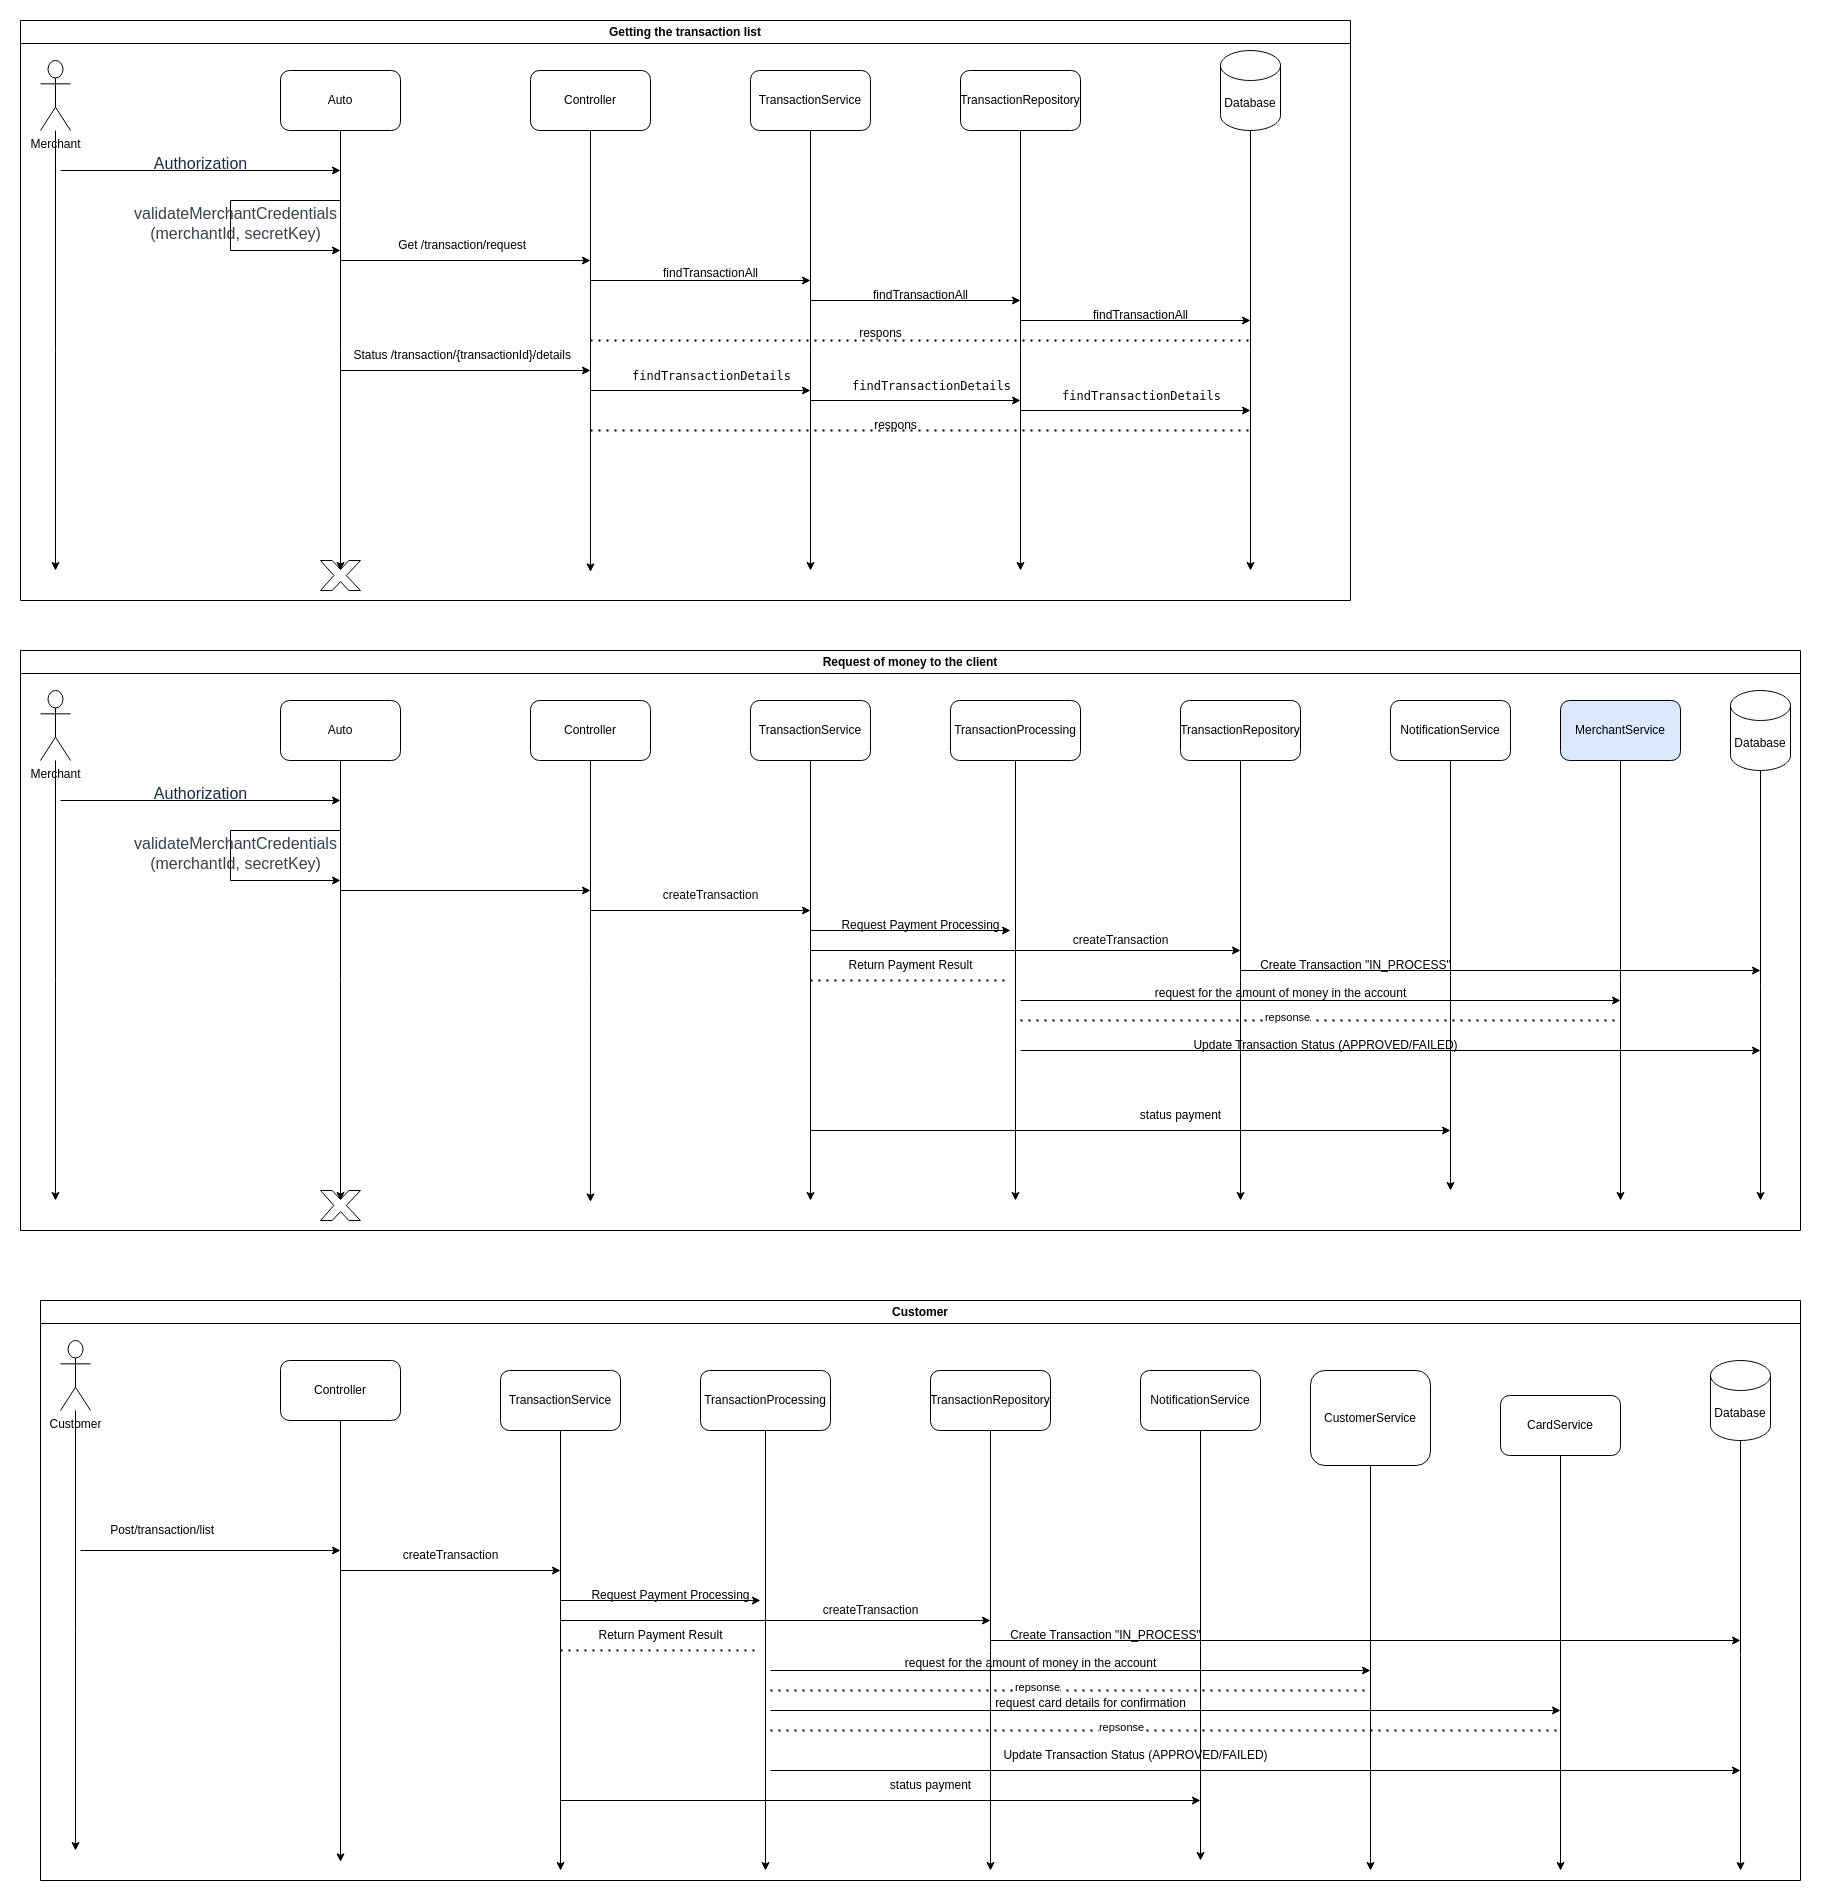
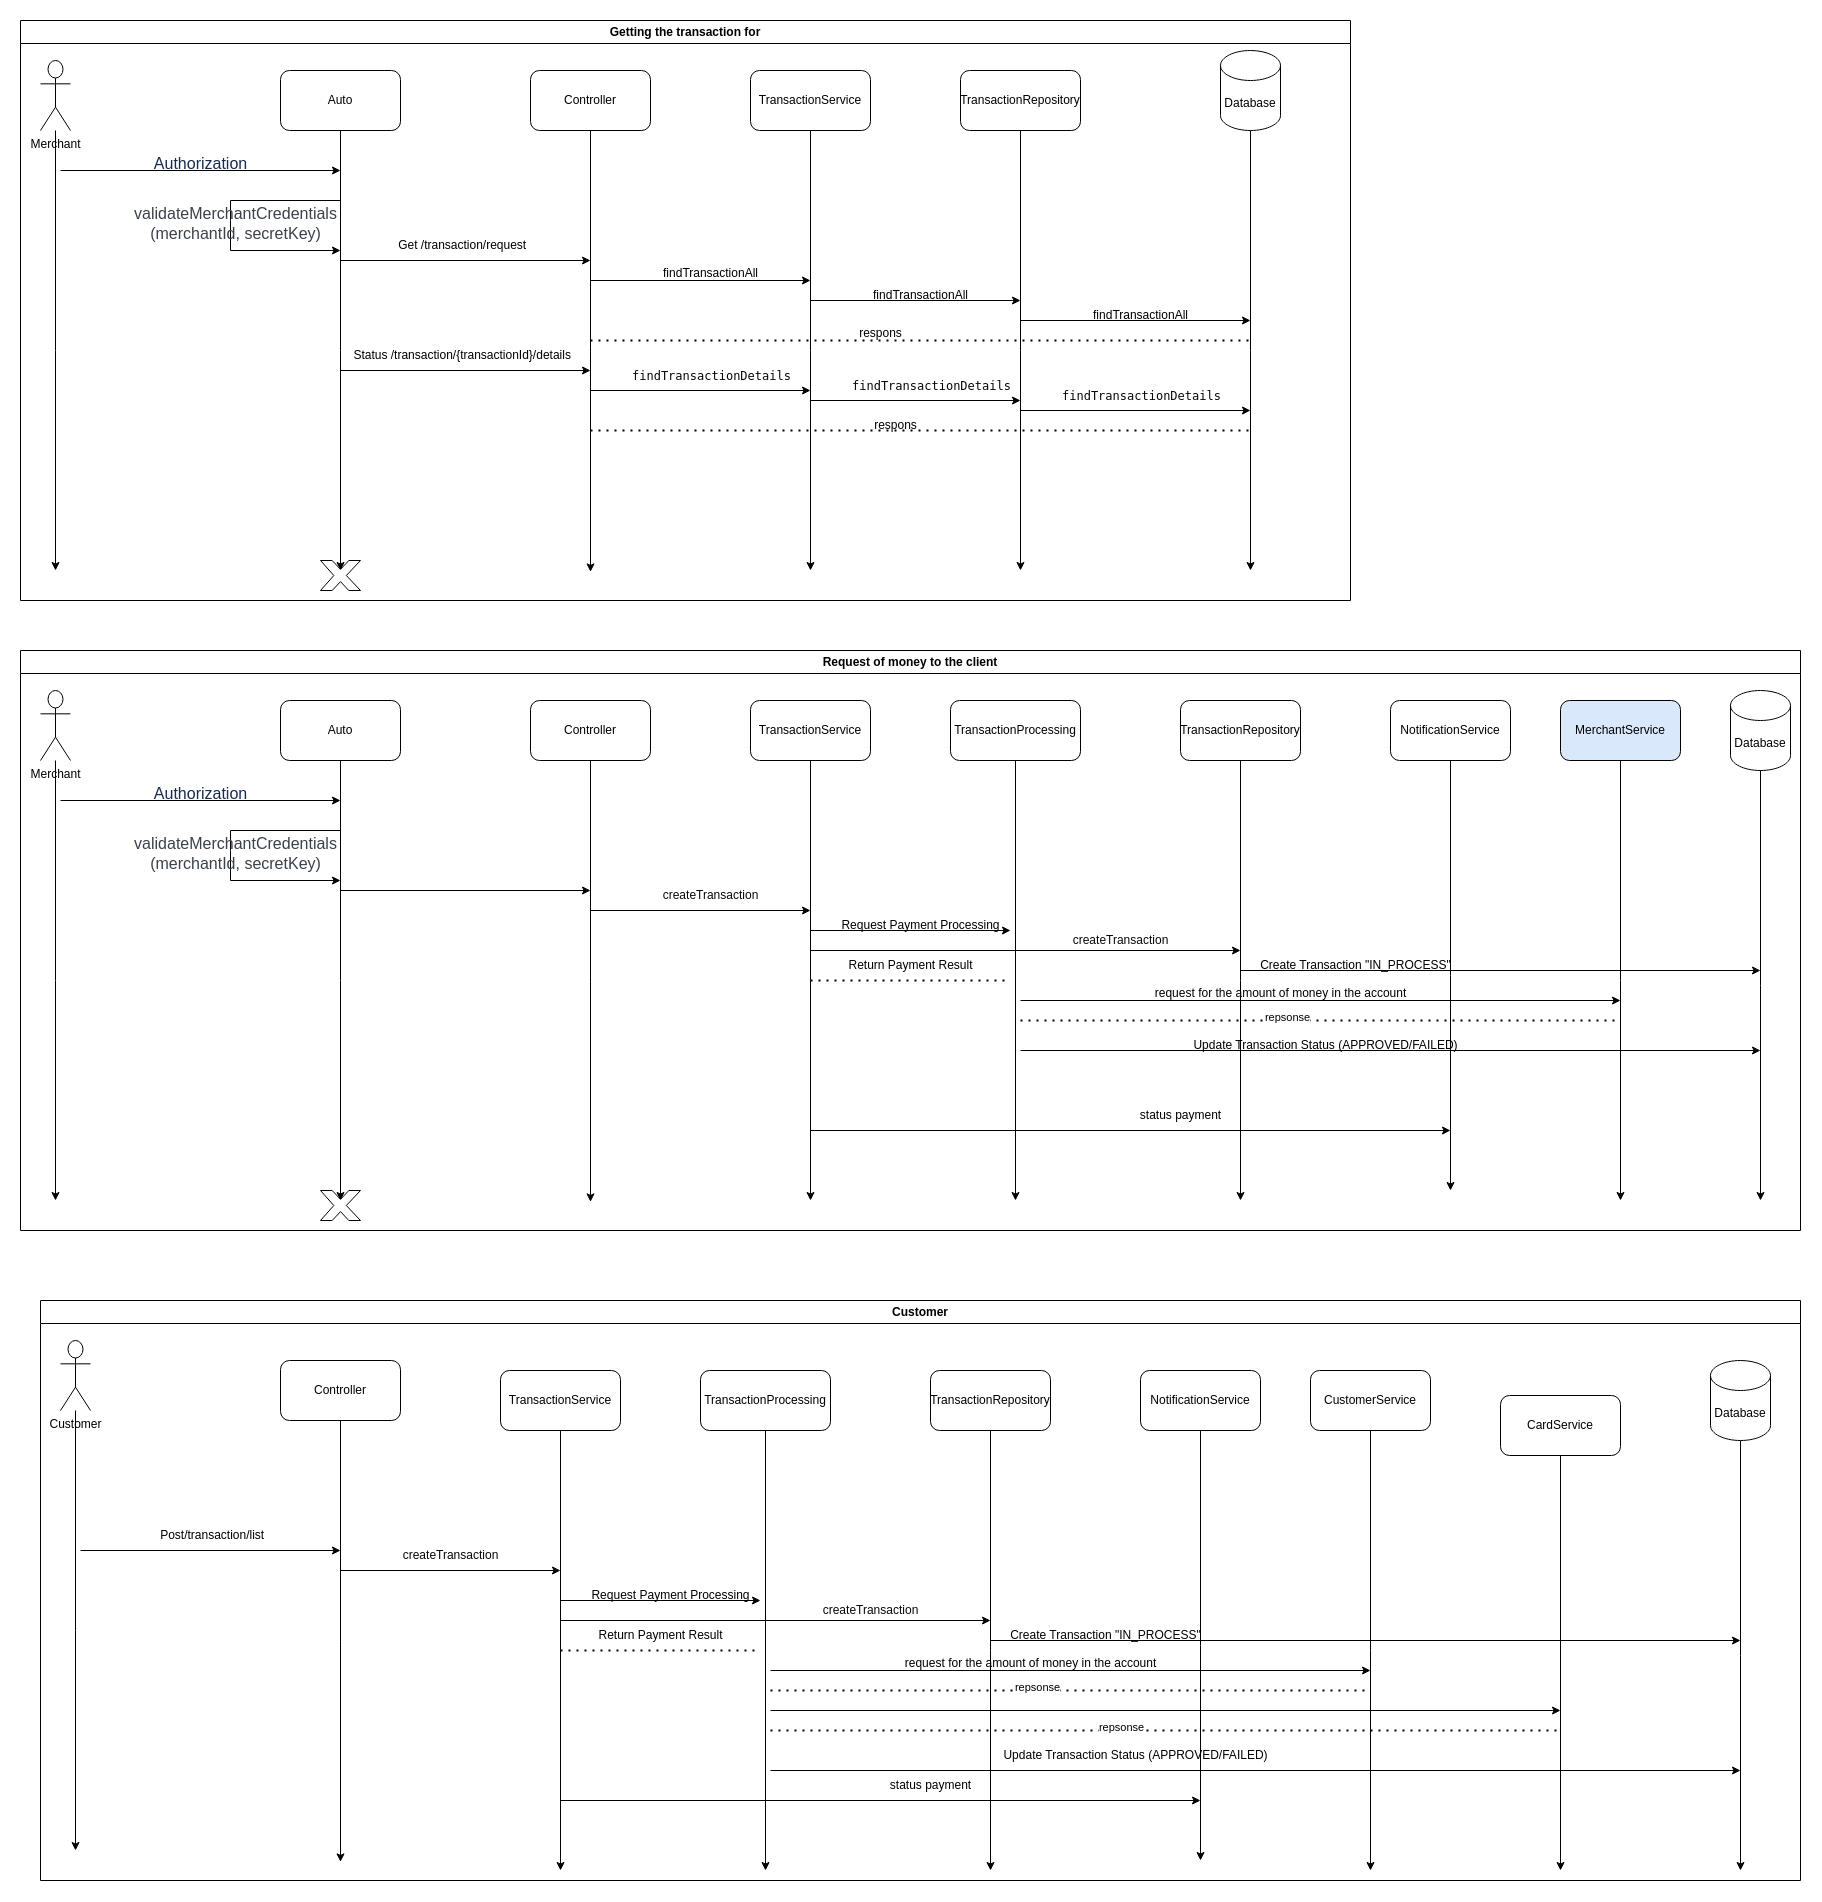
node "Getting the transaction list": label "Getting the transaction list" -> "Getting the transaction for"
node "CustomerService": size 120x95 -> 120x60
node "Post/transaction/list": moved (161, 1531) -> (211, 1536)
node "request card details for confirmation": removed
